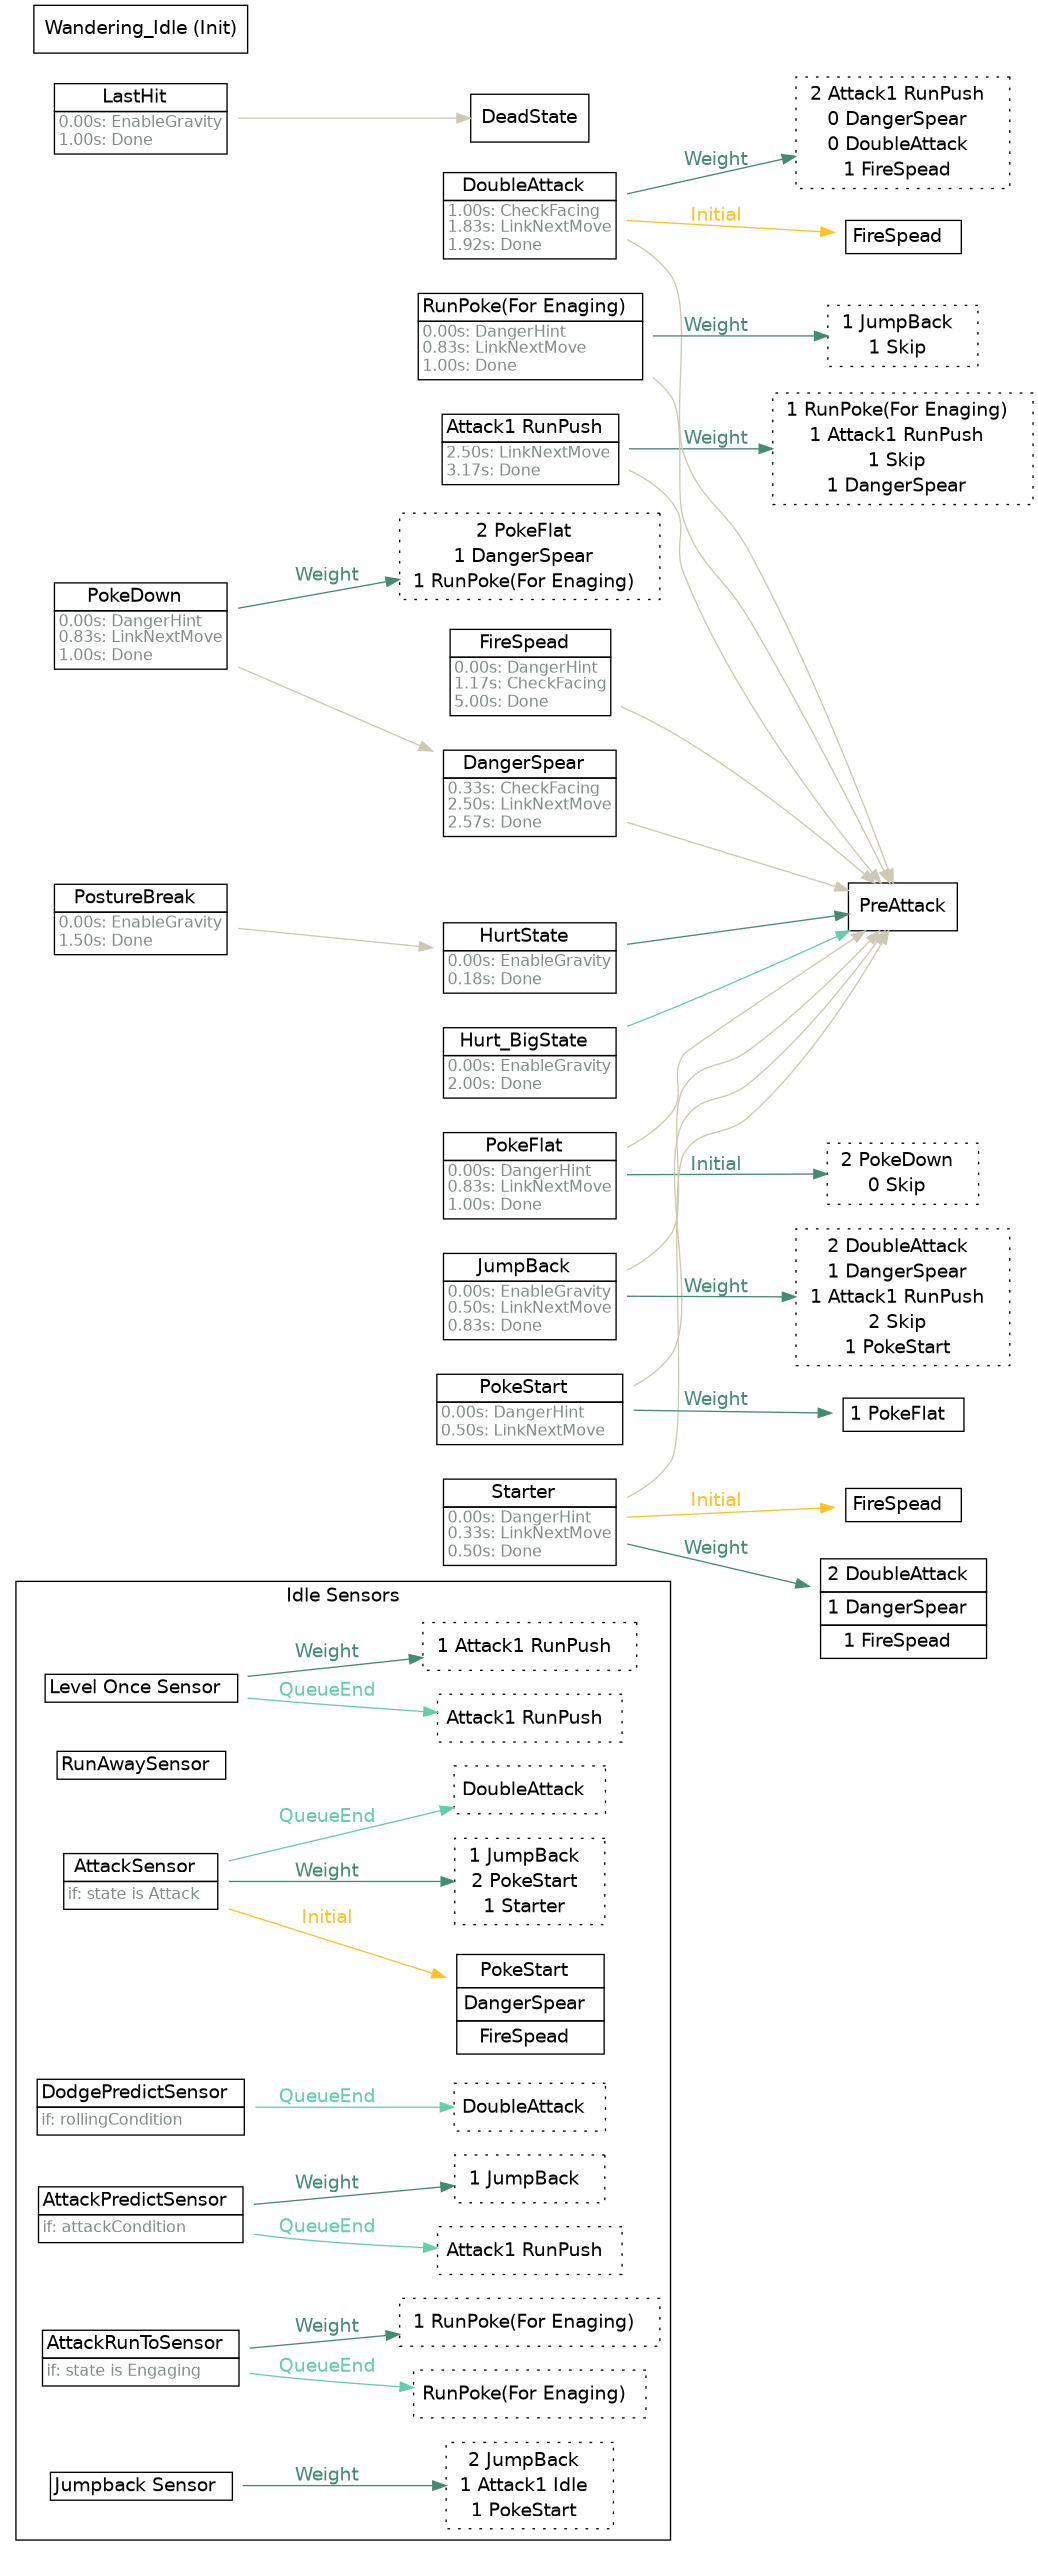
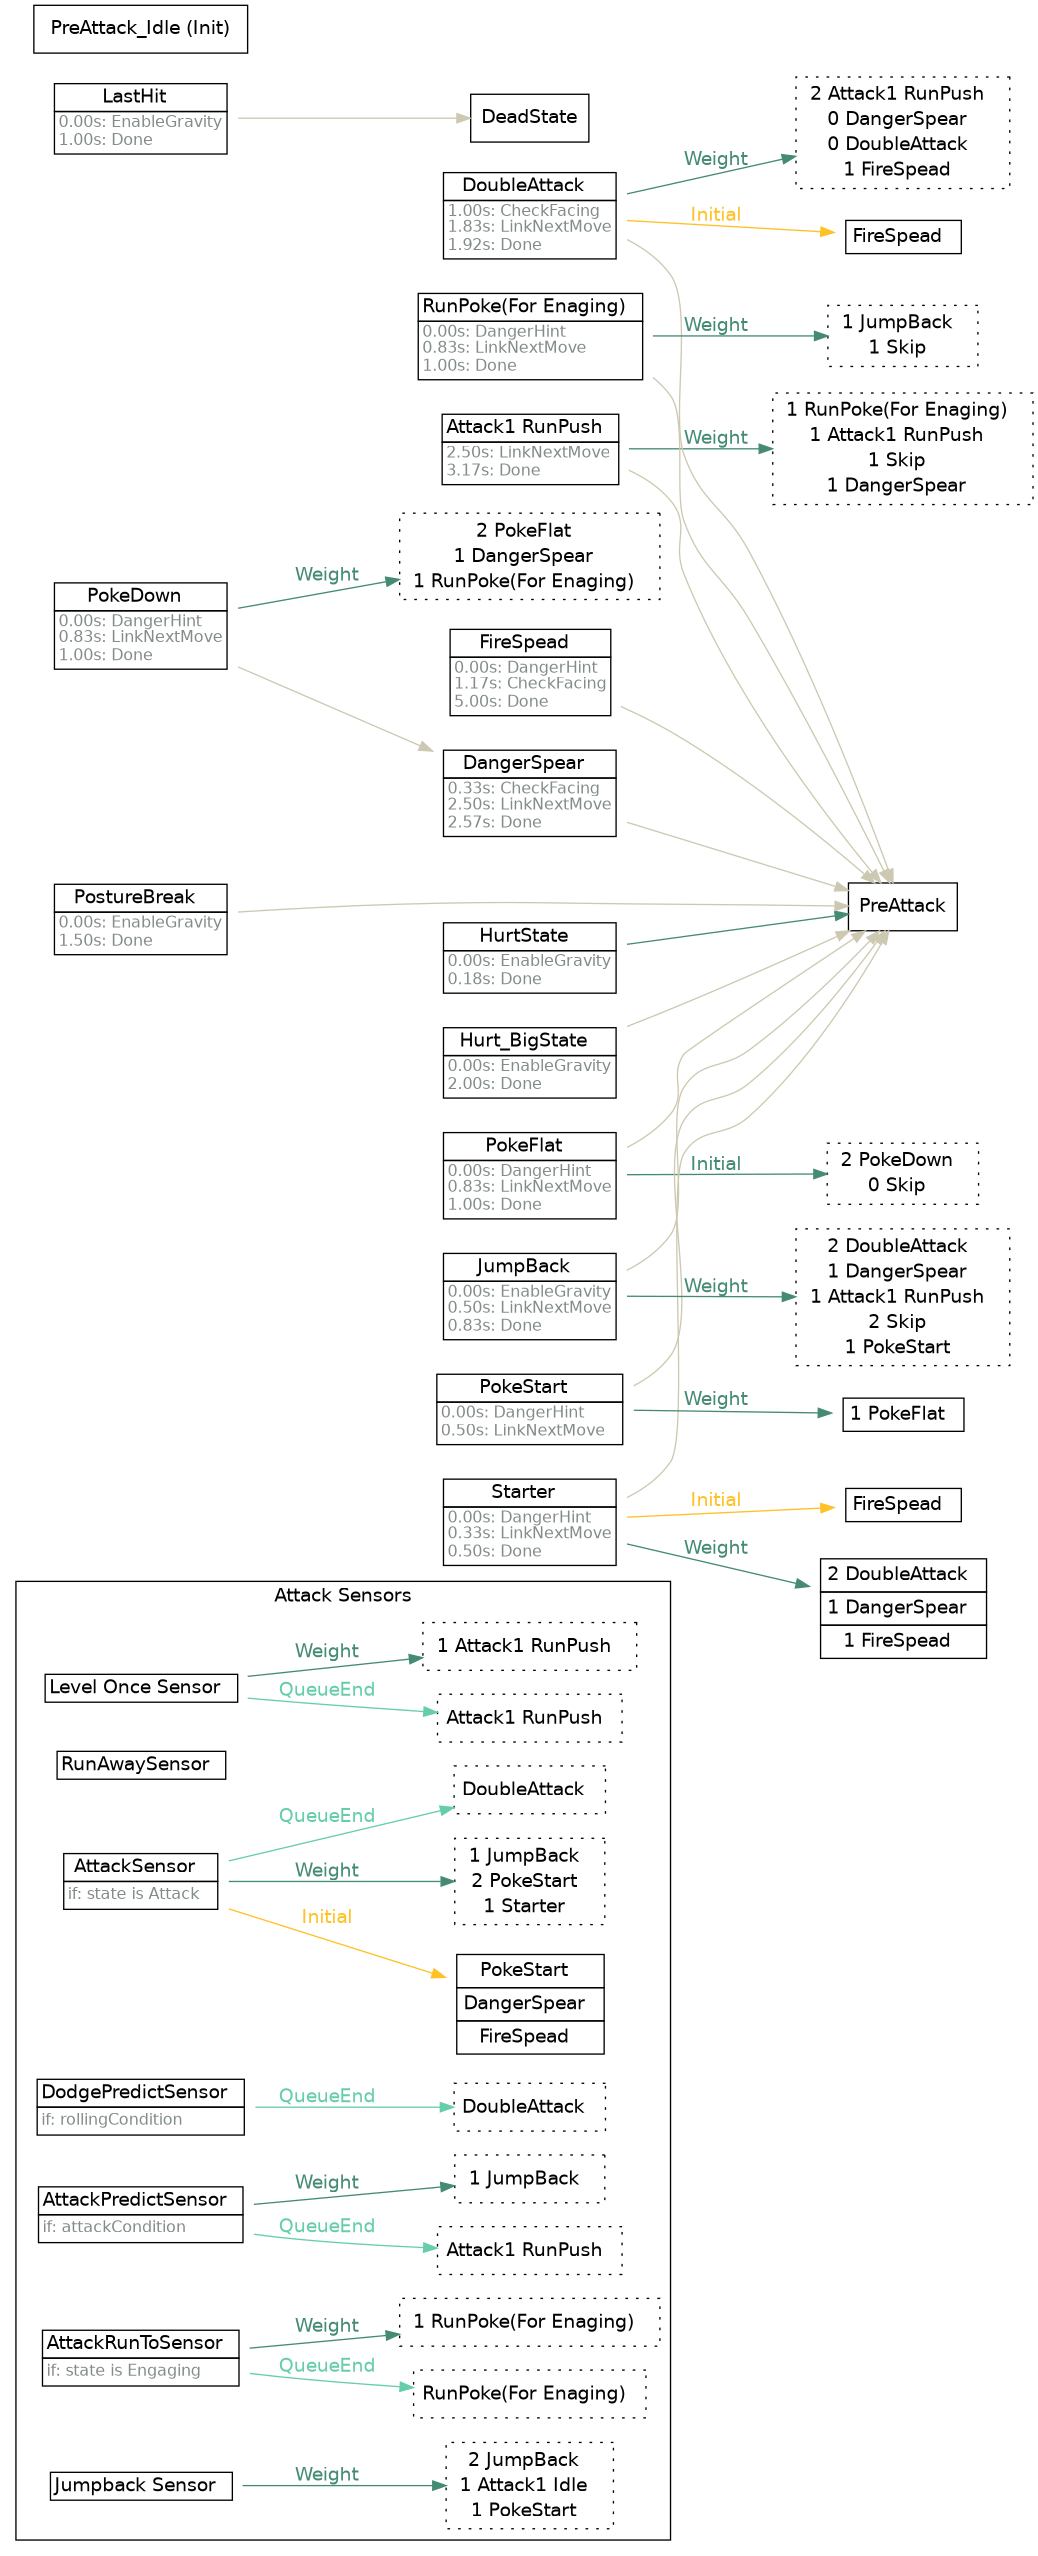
node "Wandering_Idle (Init)": label "Wandering_Idle (Init)" -> "PreAttack_Idle (Init)"
edge "PostureBreak" -> "HurtState": now "PostureBreak" -> "PreAttack"
edge "Hurt_BigState" -> "PreAttack": color aquamarine3 -> cornsilk3
cluster "Idle Sensors": label "Idle Sensors" -> "Attack Sensors"
